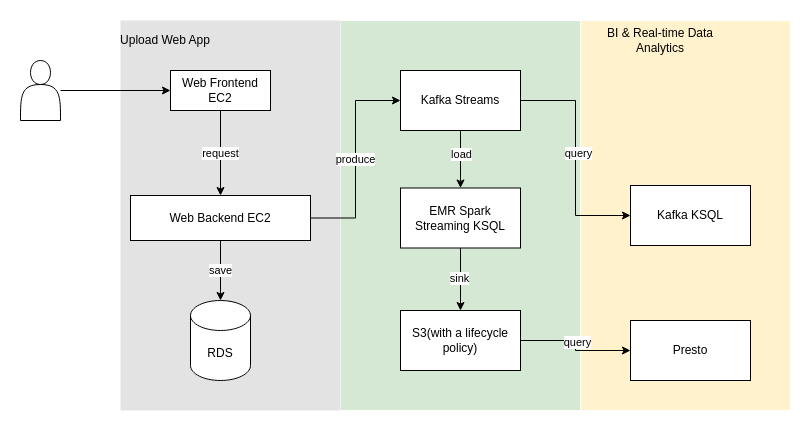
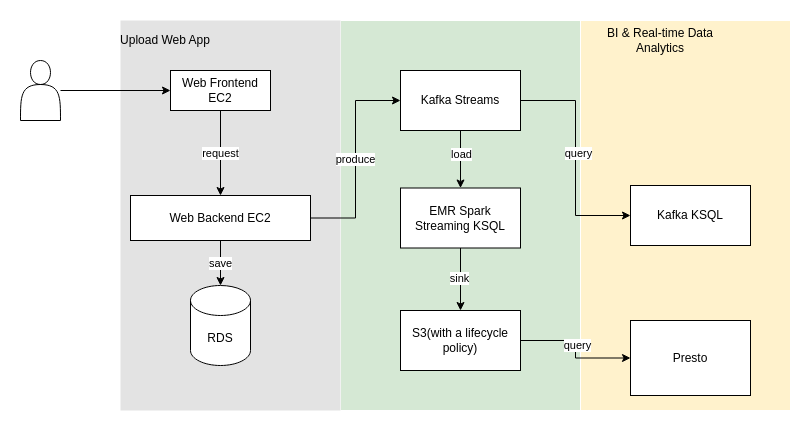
node "RDS": moved (221, 341) -> (221, 326)
node "Presto": size 120x60 -> 120x75
